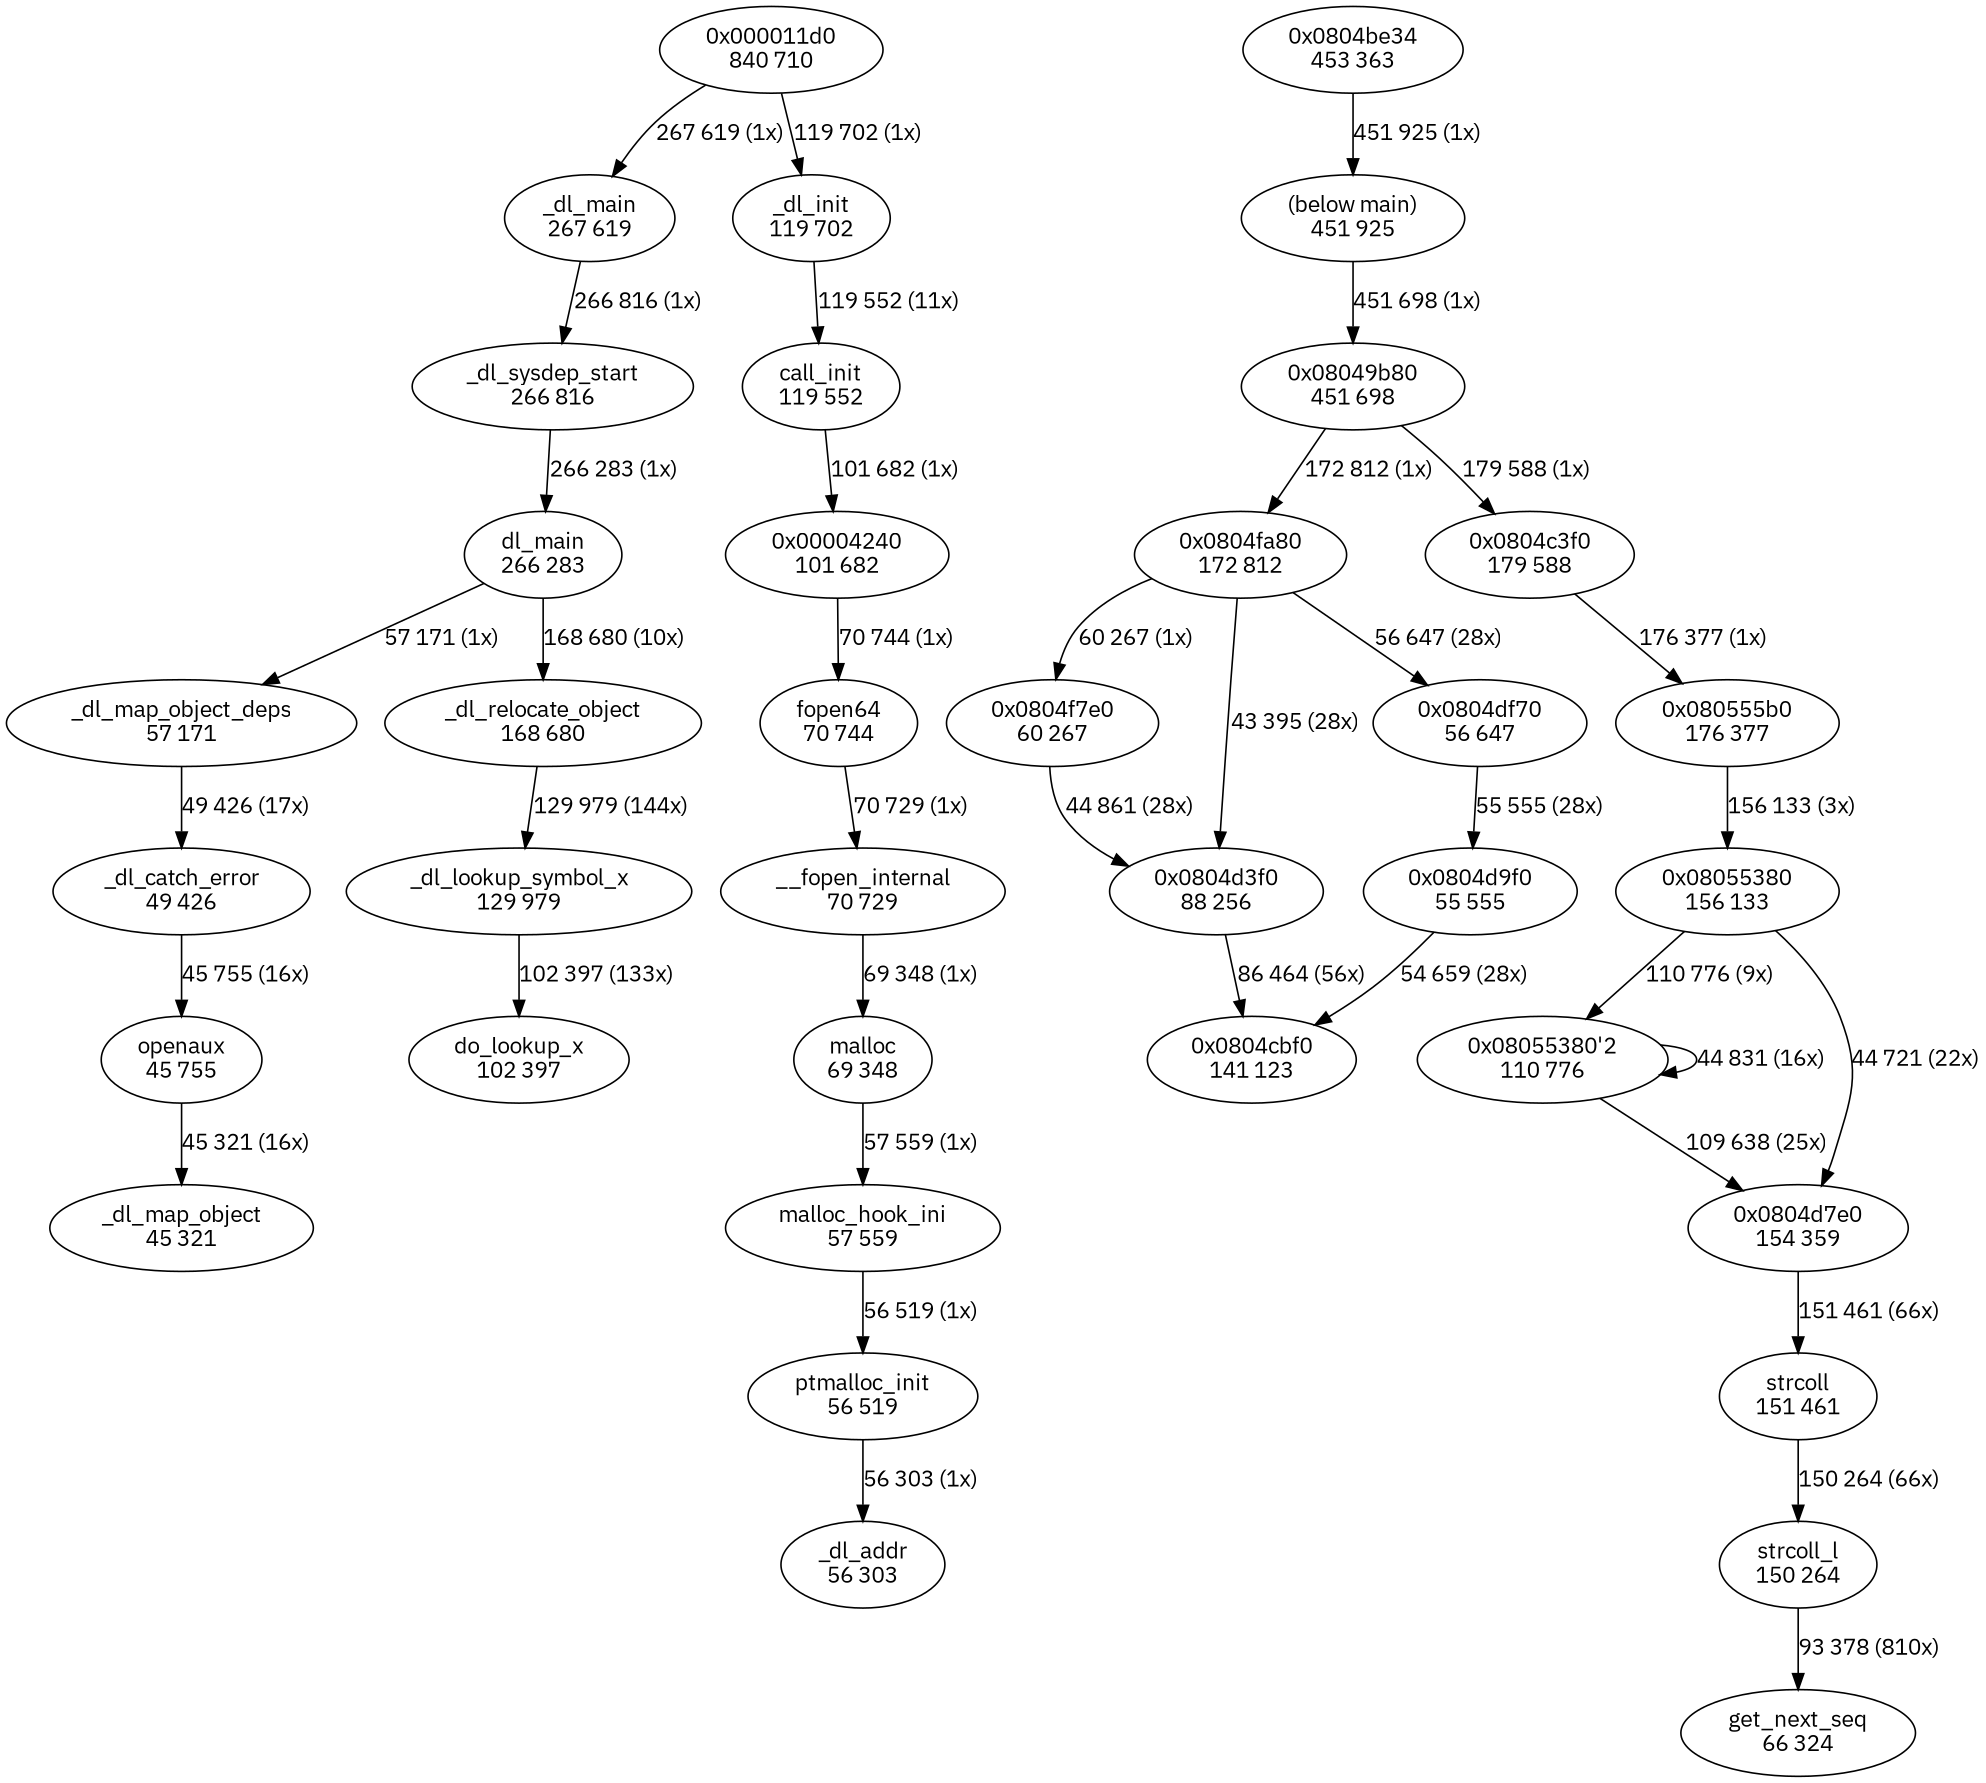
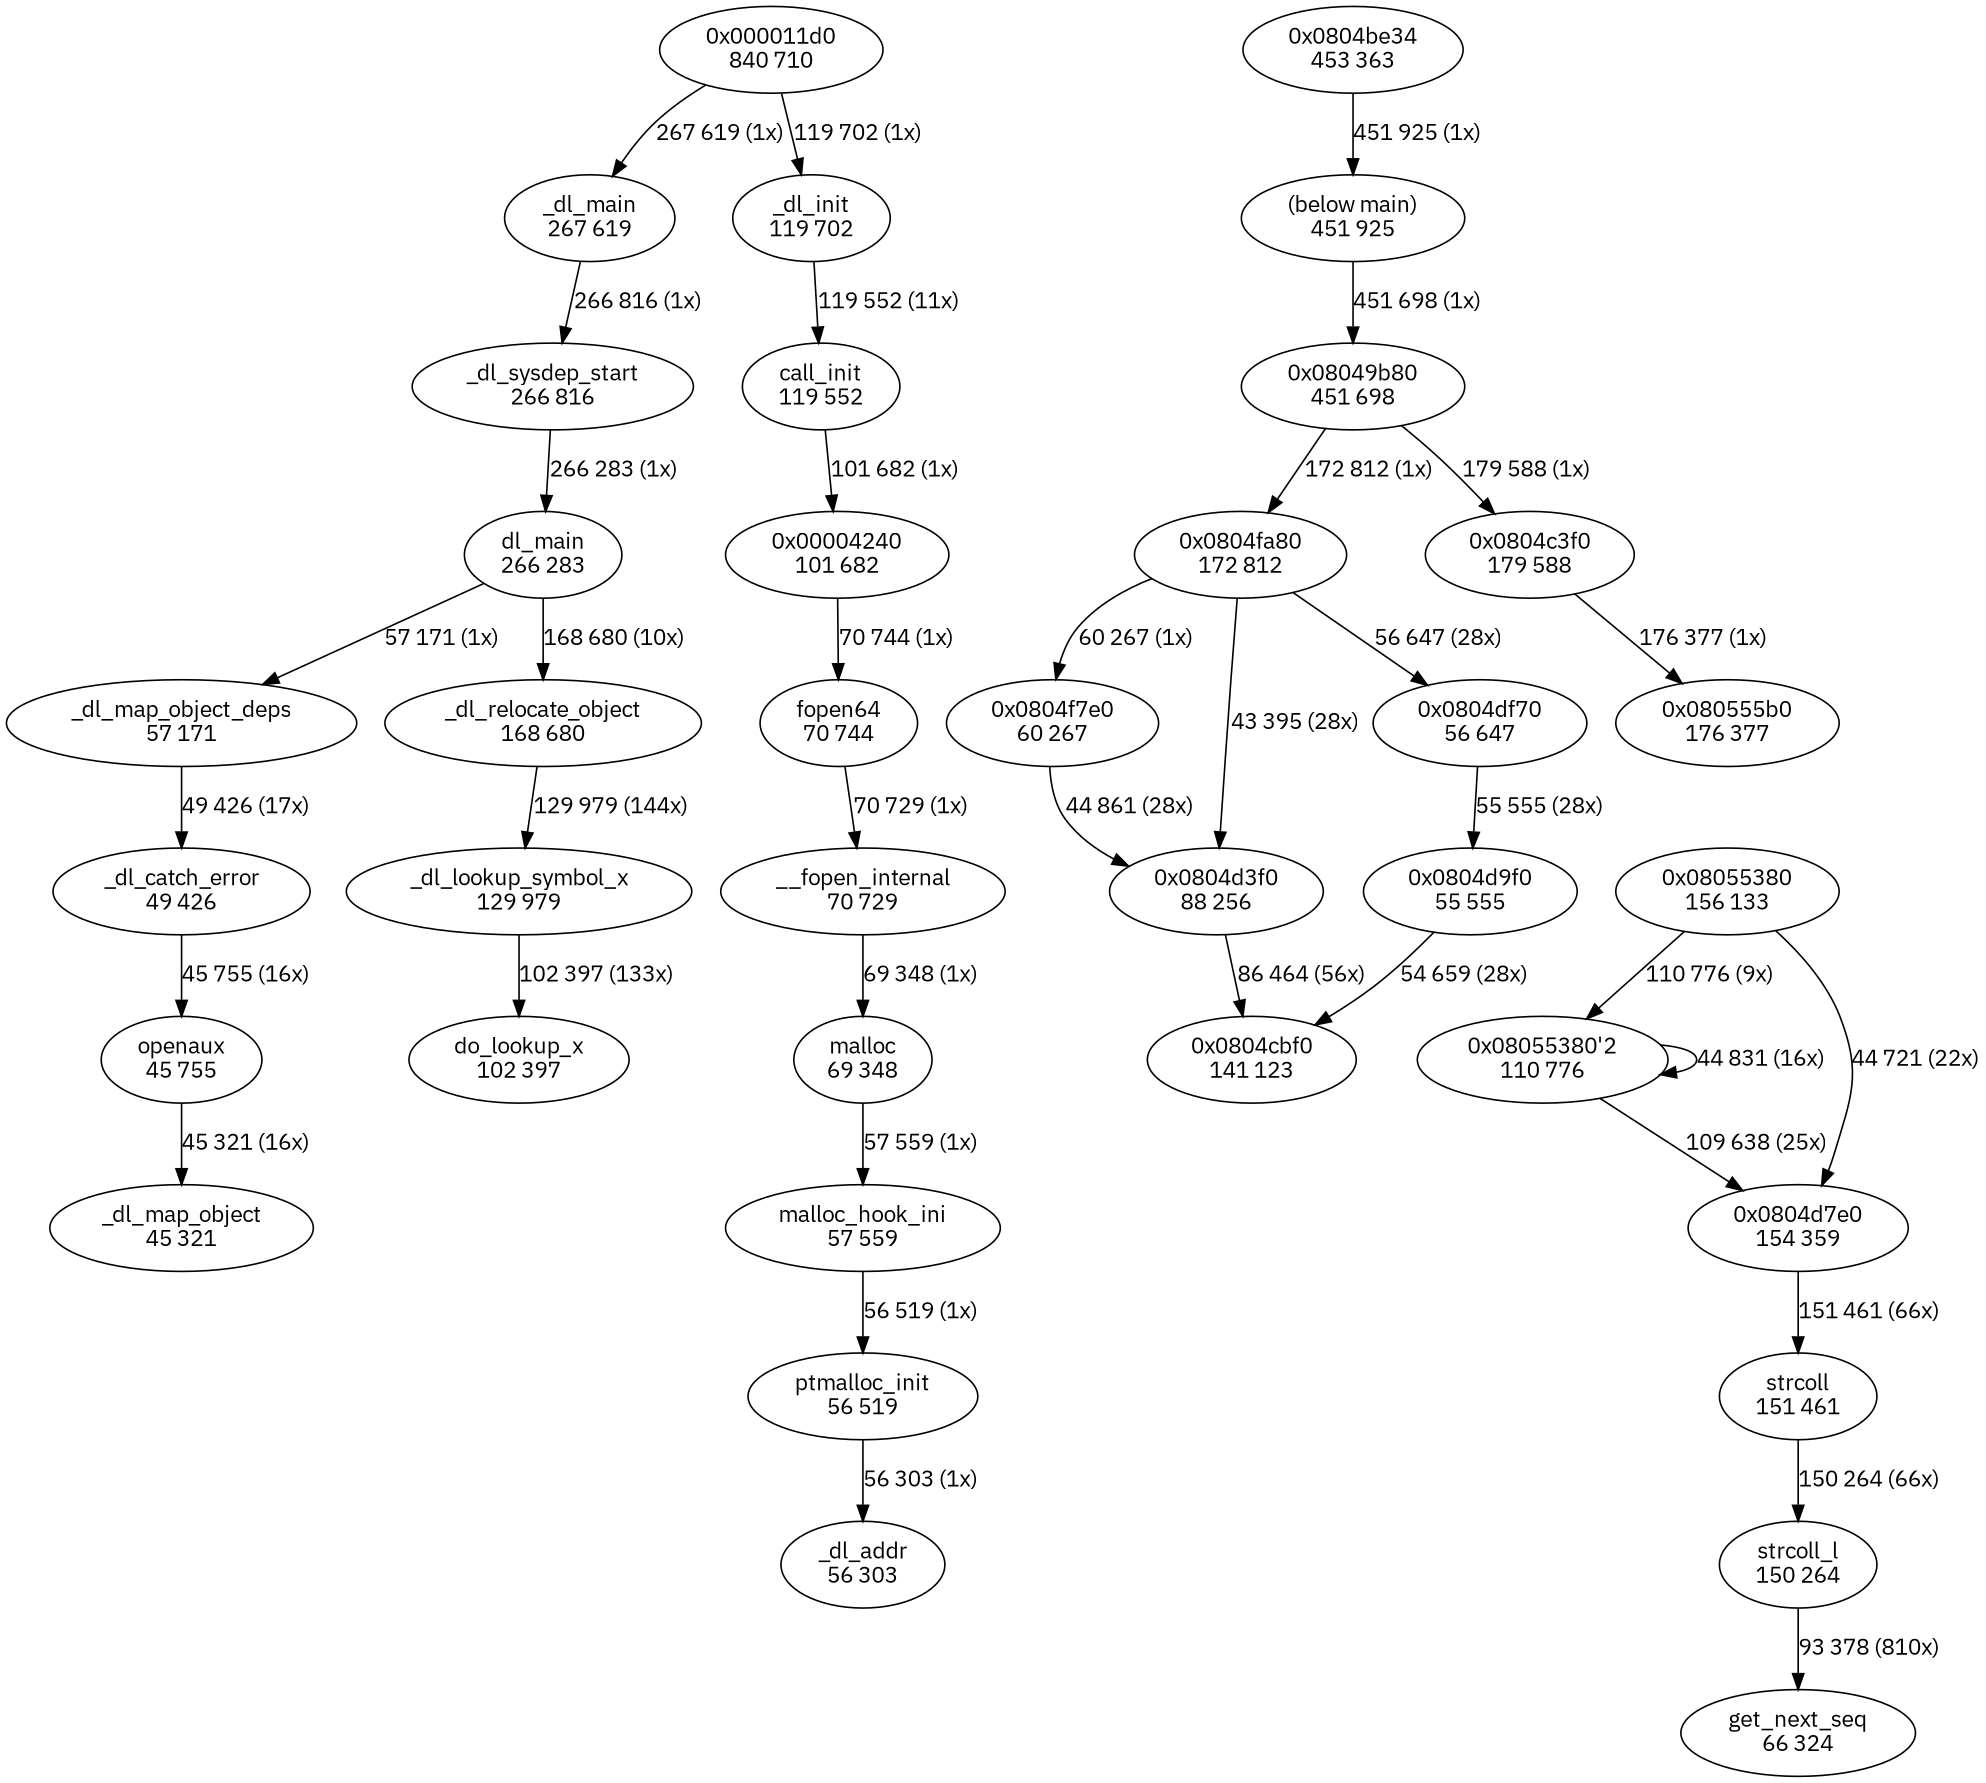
edge "0x080555b0 176 377" -> "0x08055380 156 133": removed, label "156 133 (3x)"
